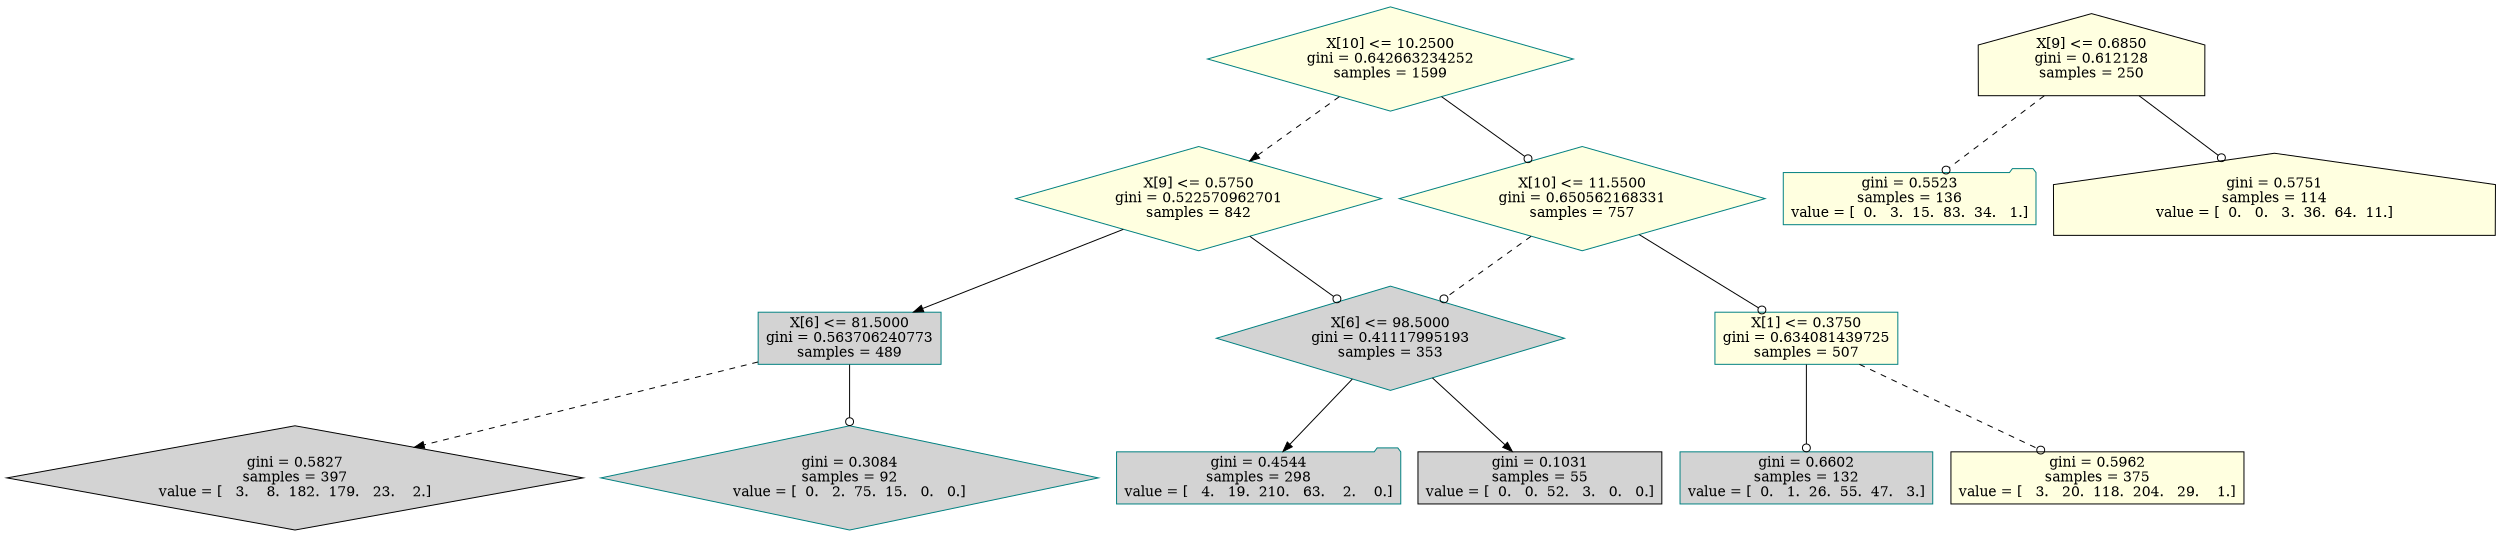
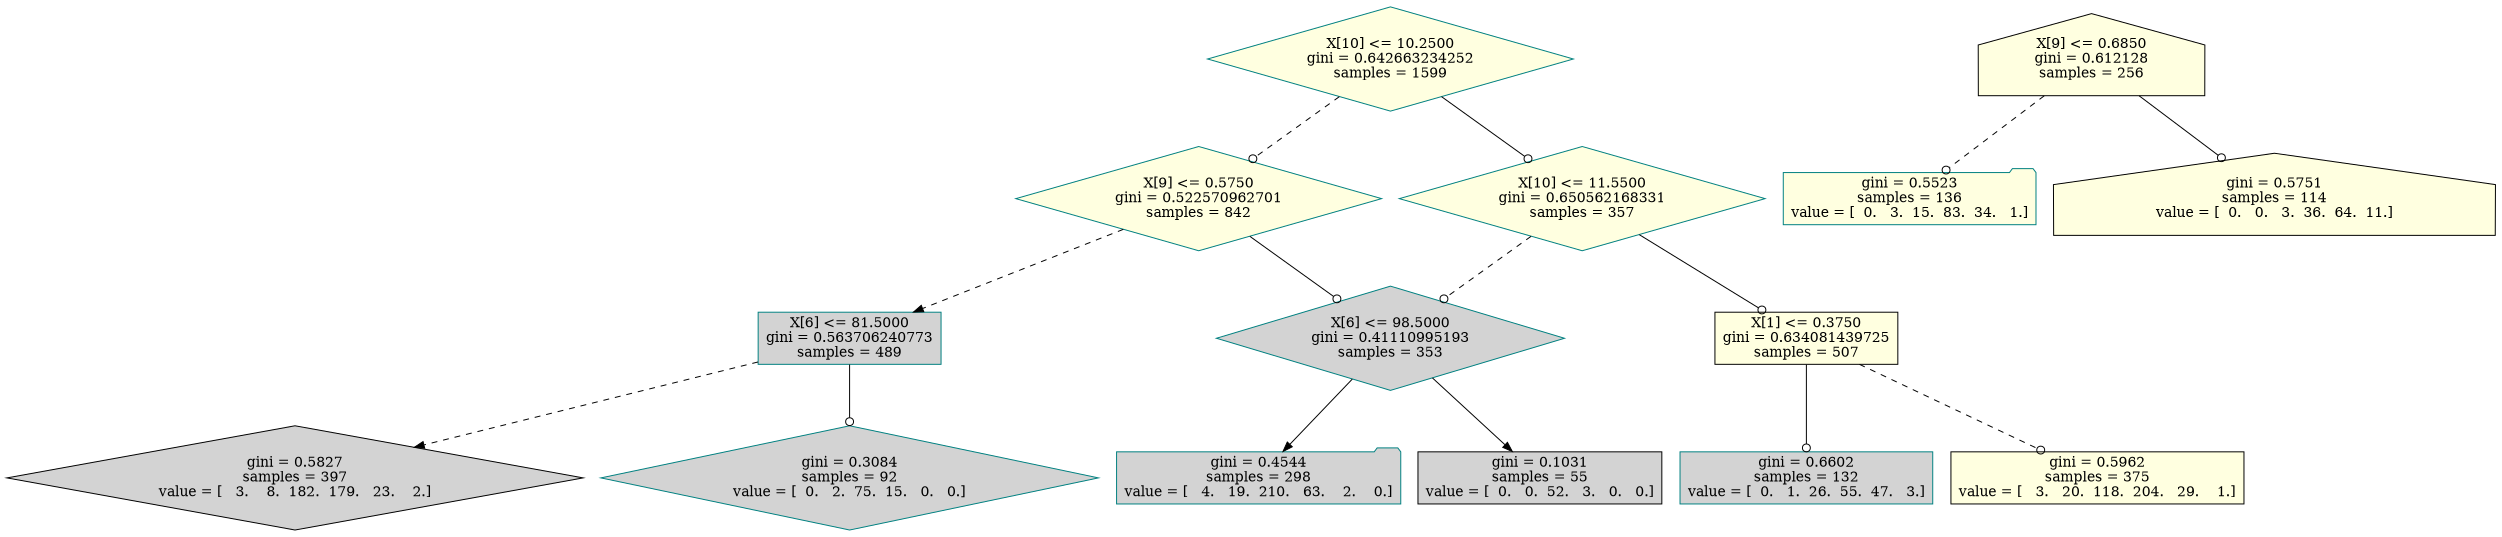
node "X[9] <= 0.6850 gini = 0.612128 samples = 250": label "X[9] <= 0.6850 gini = 0.612128 samples = 250" -> "X[9] <= 0.6850 gini = 0.612128 samples = 256"
edge "X[10] <= 10.2500 gini = 0.642663234252 samples = 1599" -> "X[9] <= 0.5750 gini = 0.522570962701 samples = 842": arrowhead normal -> odot
node "X[10] <= 11.5500 gini = 0.650562168331 samples = 757": label "X[10] <= 11.5500 gini = 0.650562168331 samples = 757" -> "X[10] <= 11.5500 gini = 0.650562168331 samples = 357"
edge "X[9] <= 0.5750 gini = 0.522570962701 samples = 842" -> "X[6] <= 81.5000 gini = 0.563706240773 samples = 489": style solid -> dashed
node "X[6] <= 98.5000 gini = 0.41117995193 samples = 353": label "X[6] <= 98.5000 gini = 0.41117995193 samples = 353" -> "X[6] <= 98.5000 gini = 0.41110995193 samples = 353"
node "X[1] <= 0.3750 gini = 0.634081439725 samples = 507": color teal -> black
